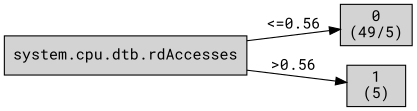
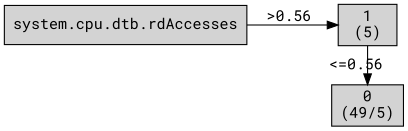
edge "system.cpu.dtb.rdAccesses" -> "0 (49/5)": now "1 (5)" -> "0 (49/5)"
